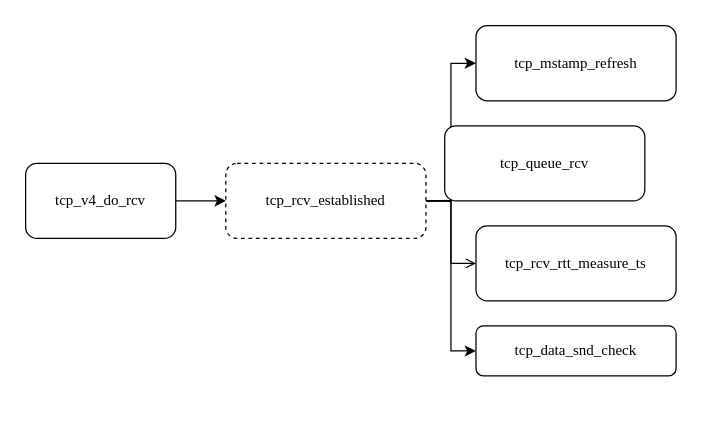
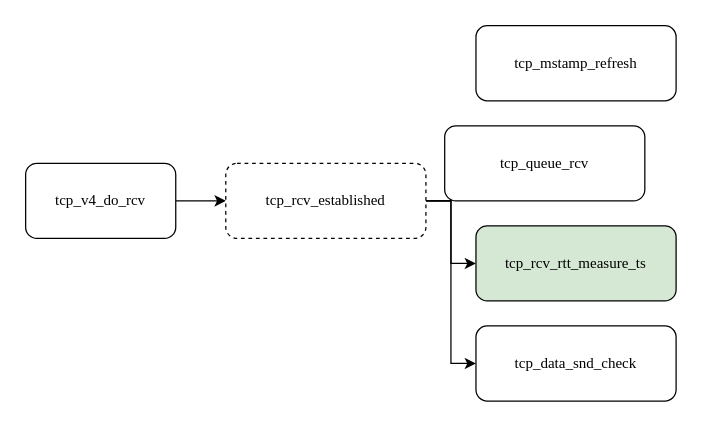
edge "tcp_rcv_established" -> "tcp_mstamp_refresh": removed
edge "tcp_rcv_established" -> "tcp_rcv_rtt_measure_ts": arrowhead open -> classic
node "tcp_rcv_rtt_measure_ts": fillcolor #ffffff -> #d5e8d4
node "tcp_data_snd_check": size 200x50 -> 200x75
